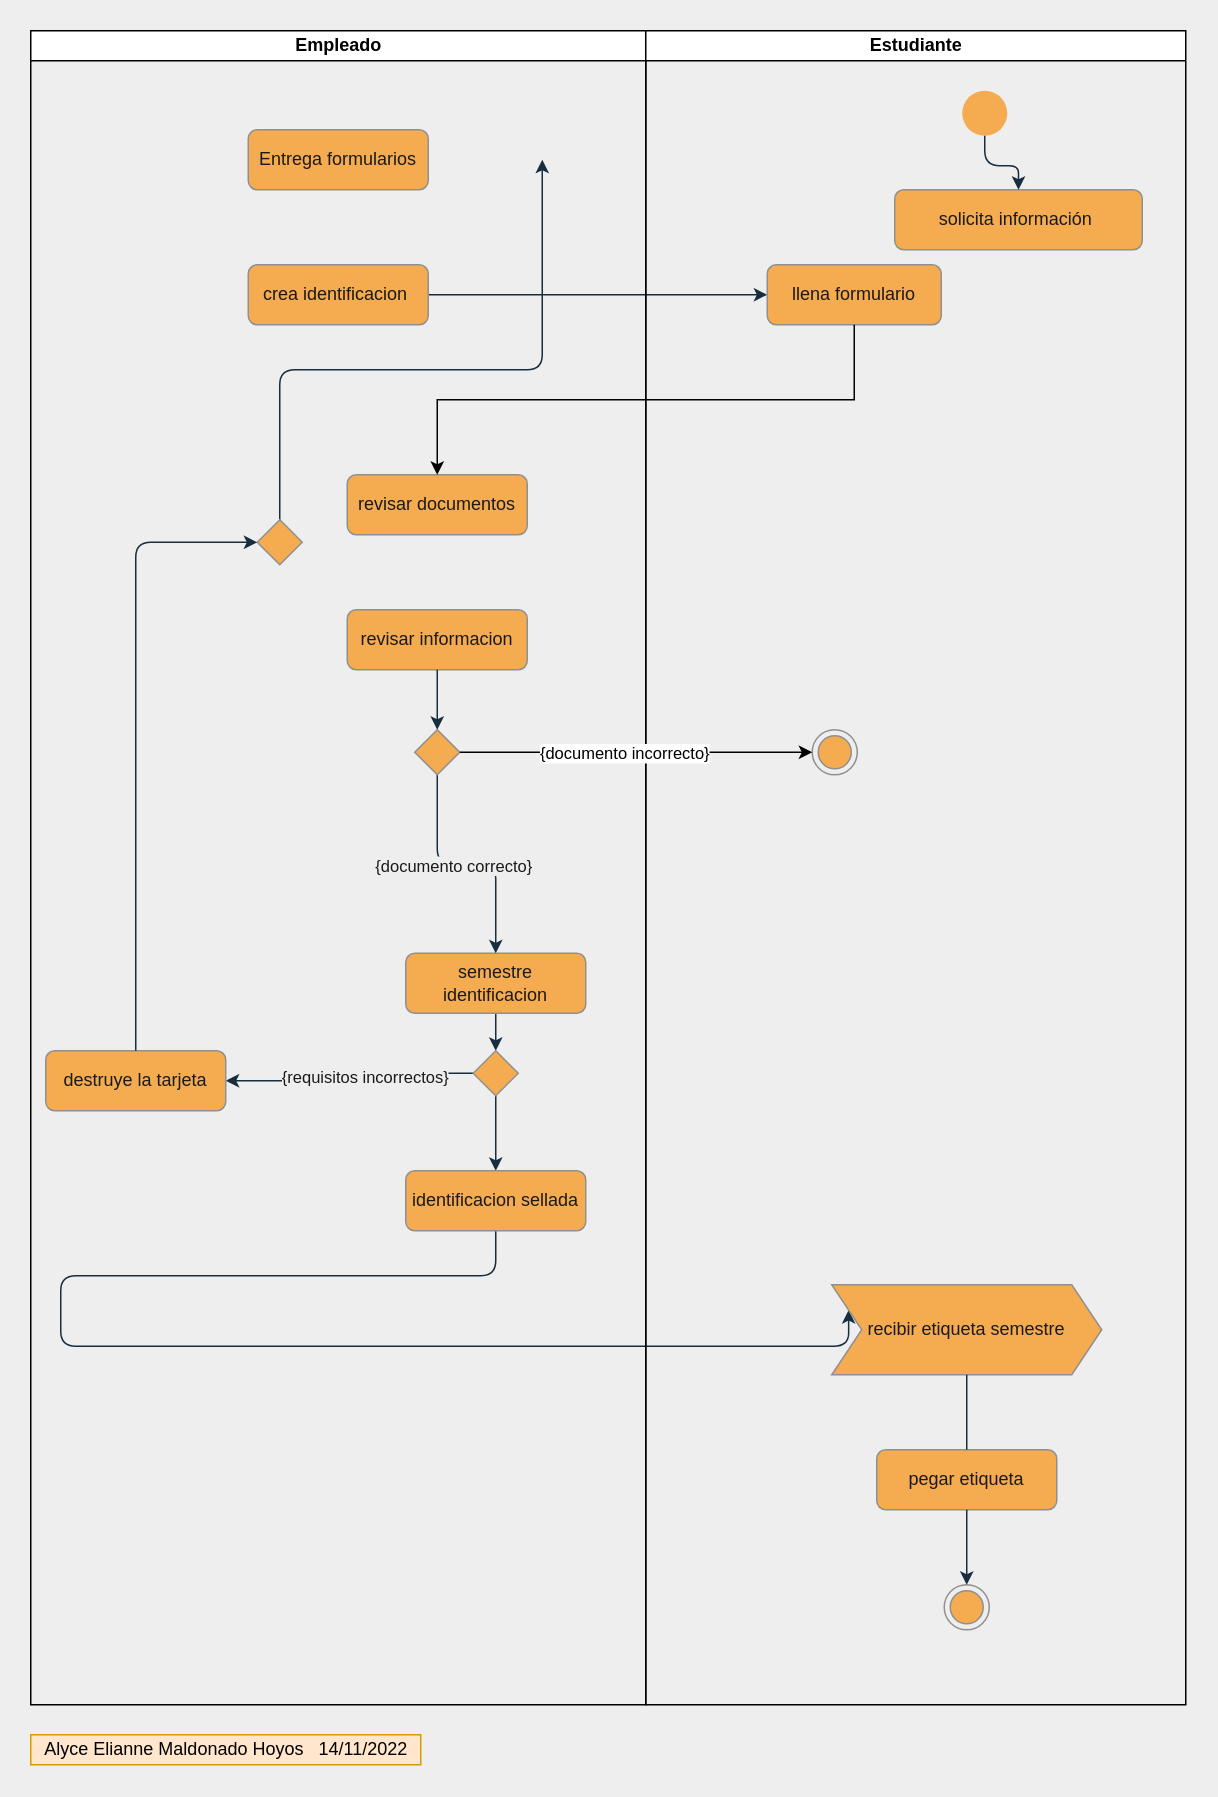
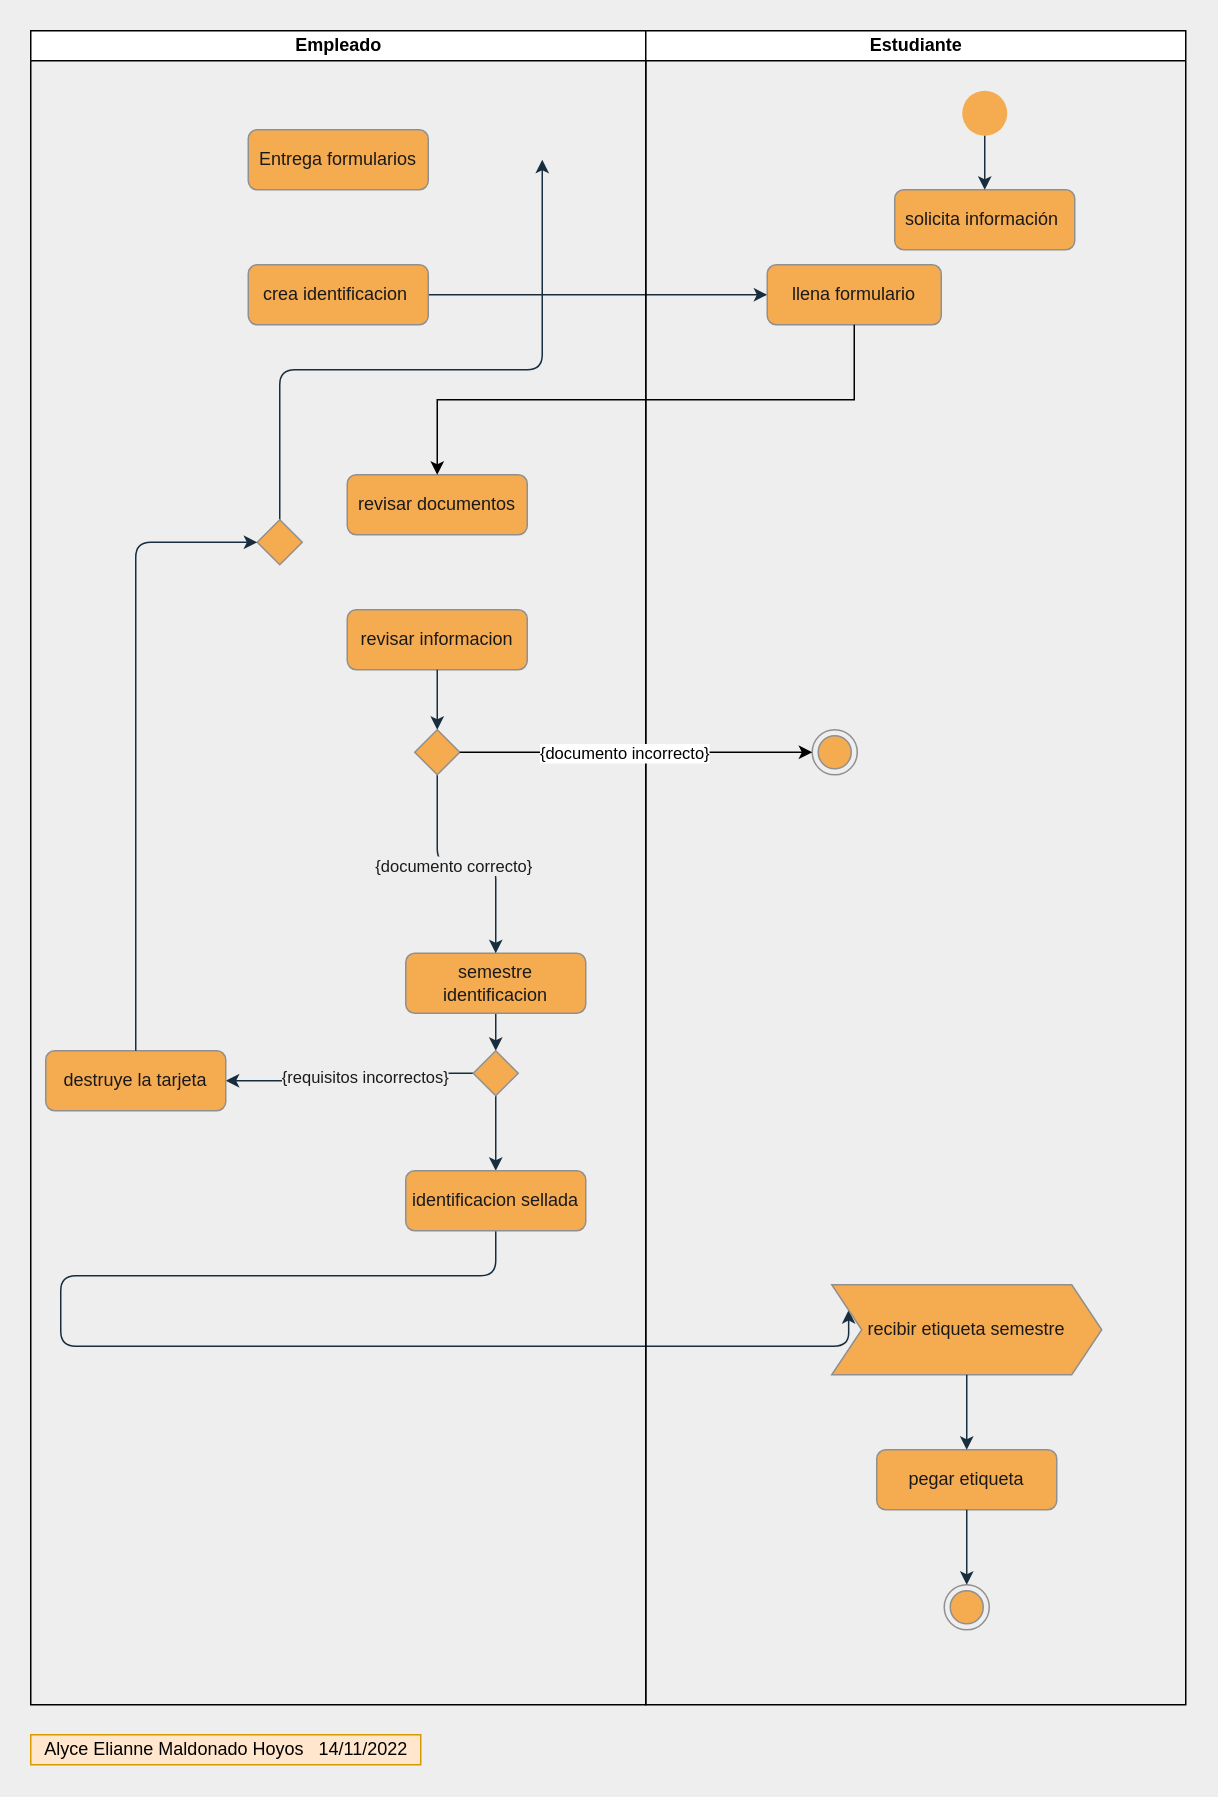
node "solicita información": size 248x60 -> 180x60
edge "recibir etiqueta semestre" -- "pegar etiqueta": arrowhead none -> classic
